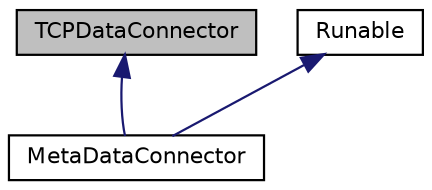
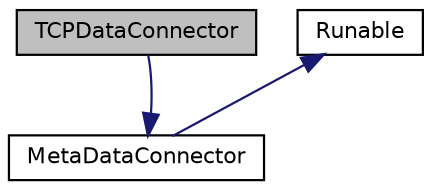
edge "MetaDataConnector" -> "TCPDataConnector": reversed
